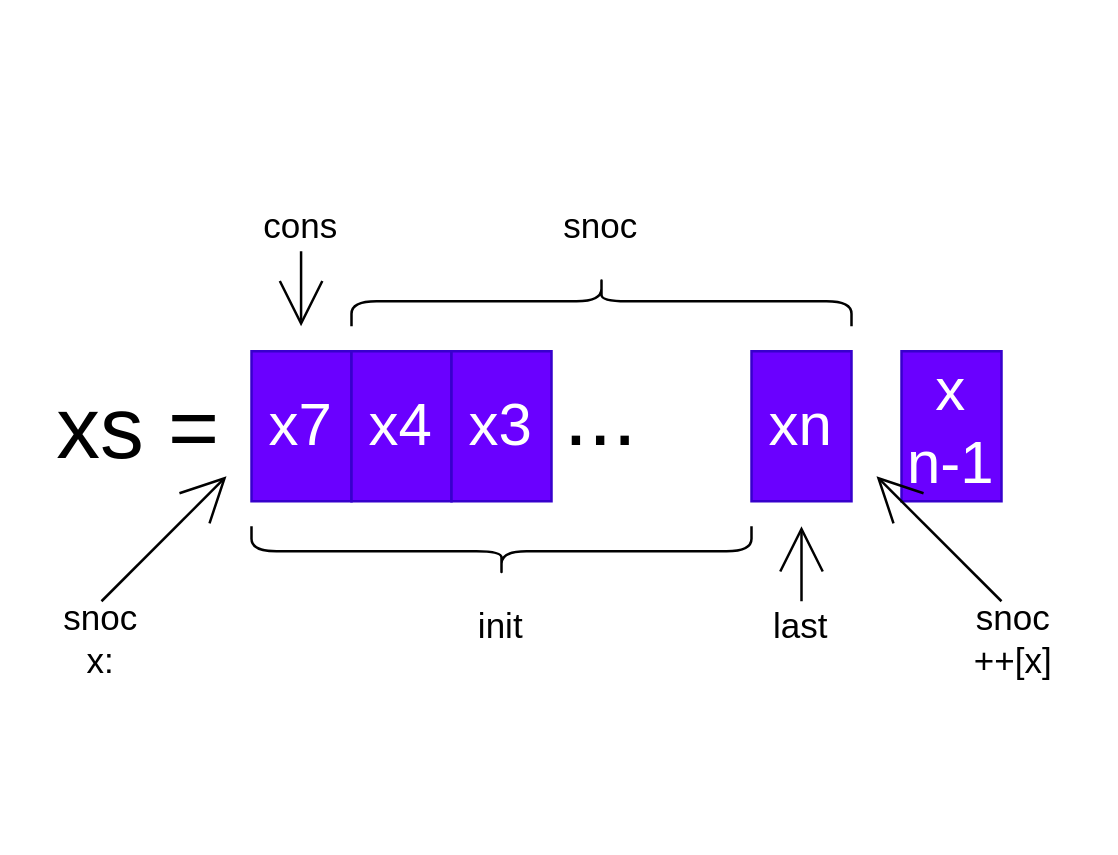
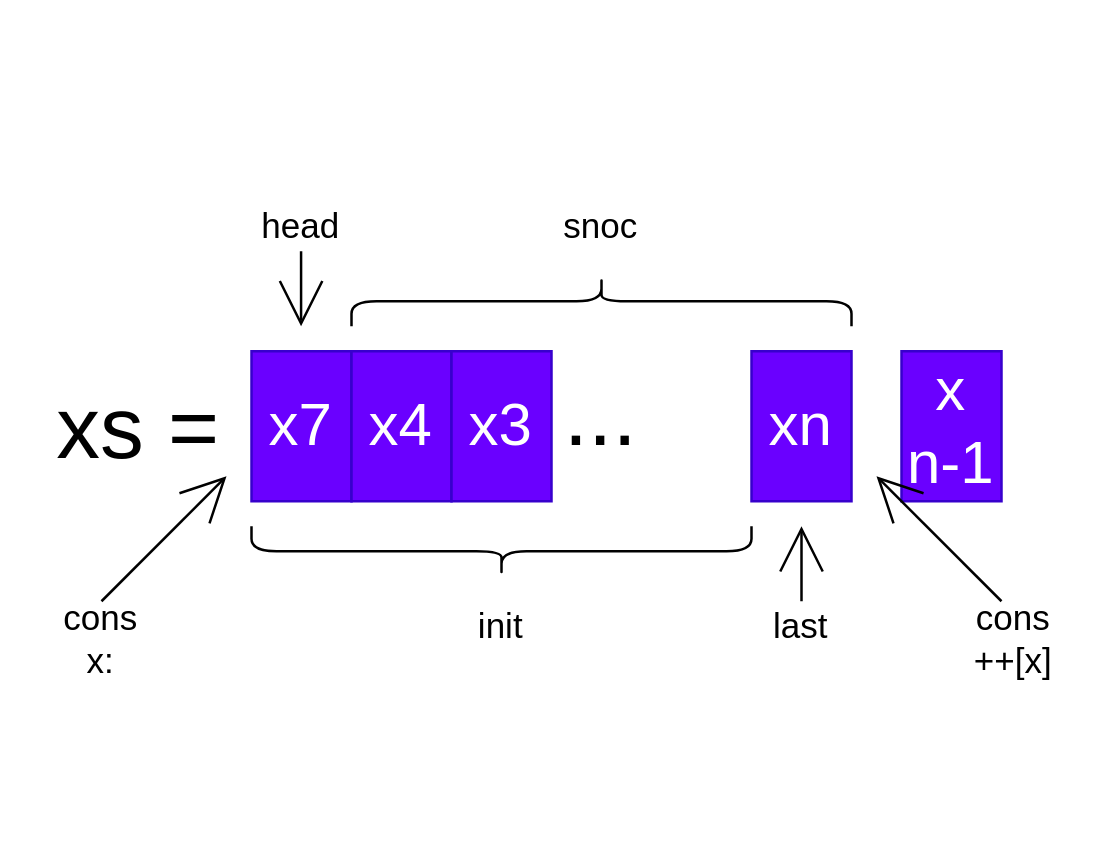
node "cons": label "cons" -> "head"
node "snoc x:": label "snoc x:" -> "cons x:"
node "snoc ++[x]": label "snoc ++[x]" -> "cons ++[x]"
